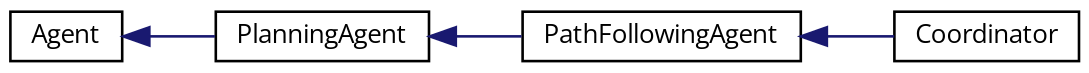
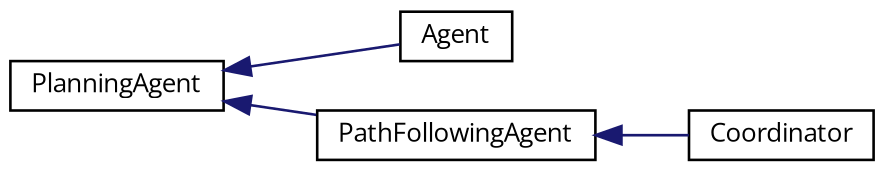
edge "PlanningAgent" -> "Agent": reversed
